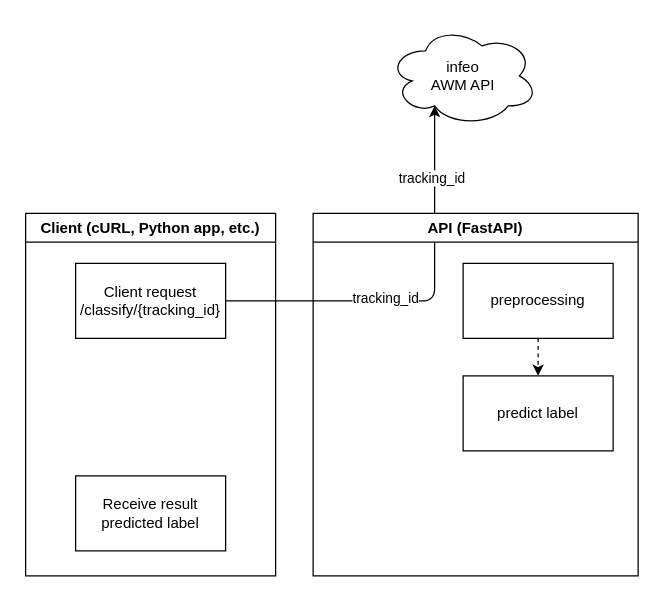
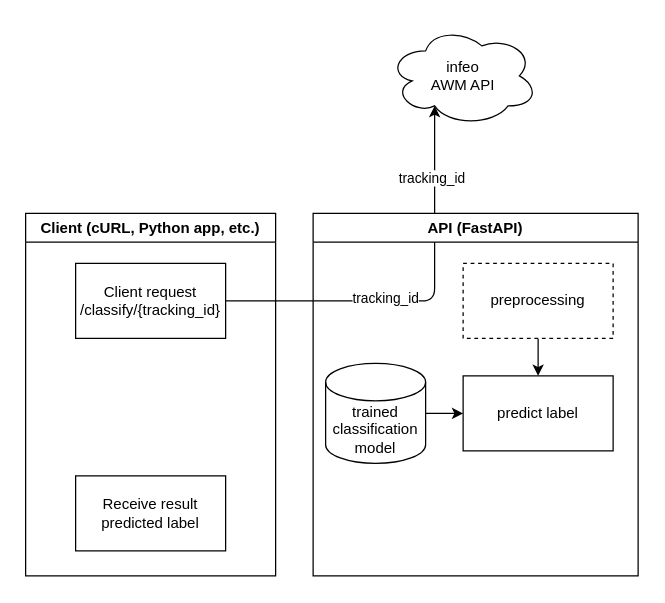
node "preprocessing": style solid -> dashed
edge "preprocessing" -> "predict label": style dashed -> solid
node "trained classification model": added
edge "trained classification model" -> "predict label": added
